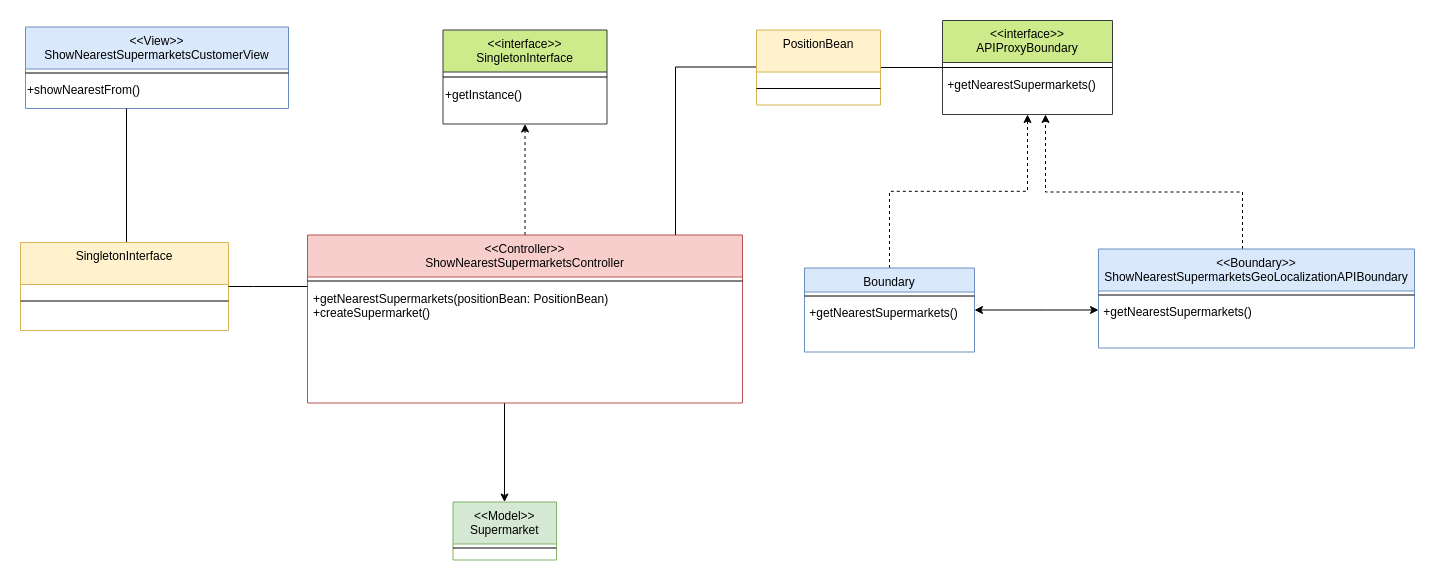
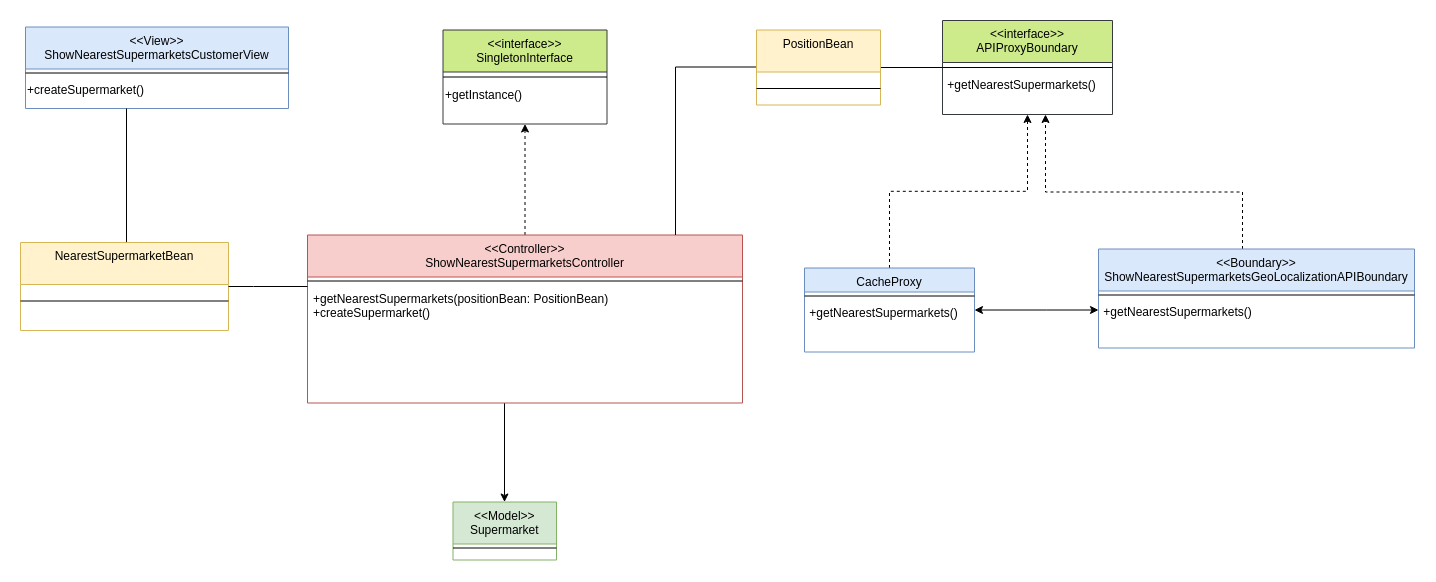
node "+showNearestFrom()": label "+showNearestFrom()" -> "+createSupermarket()"
node "SingletonInterface": label "SingletonInterface" -> "NearestSupermarketBean"
node "Boundary": label "Boundary" -> "CacheProxy"
